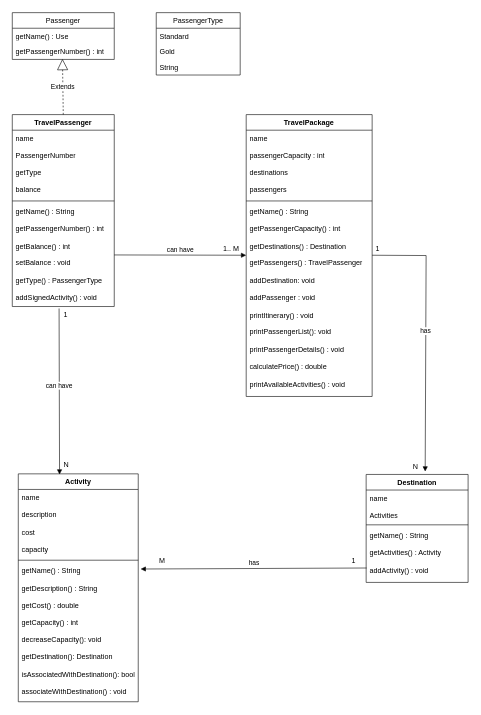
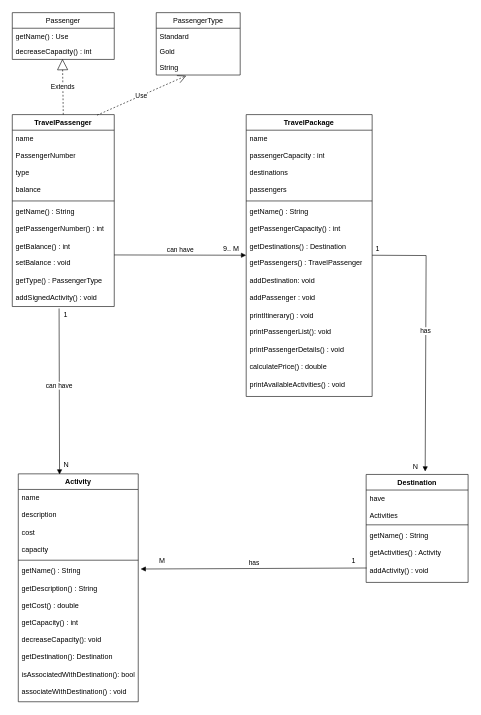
node "getPassengerNumber() : int": label "getPassengerNumber() : int" -> "decreaseCapacity() : int"
edge "TravelPassenger" -> "String": added, label "Use"
node "name PassengerNumber getType balance": label "name PassengerNumber getType balance" -> "name PassengerNumber type balance"
node "1.. M": label "1.. M" -> "9.. M"
node "name Activities": label "name Activities" -> "have Activities"
